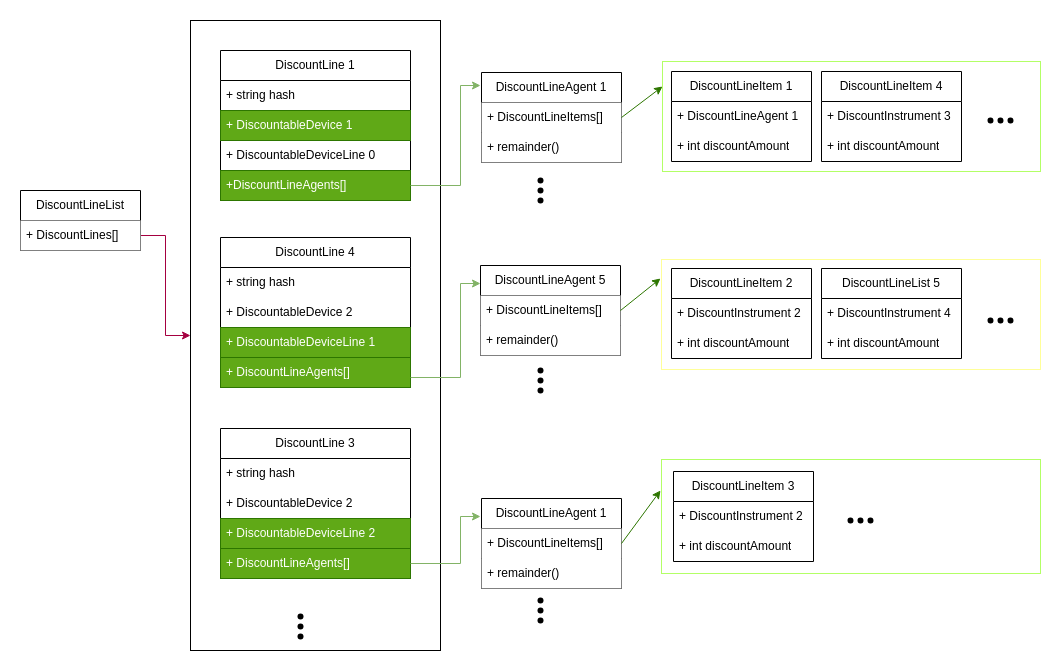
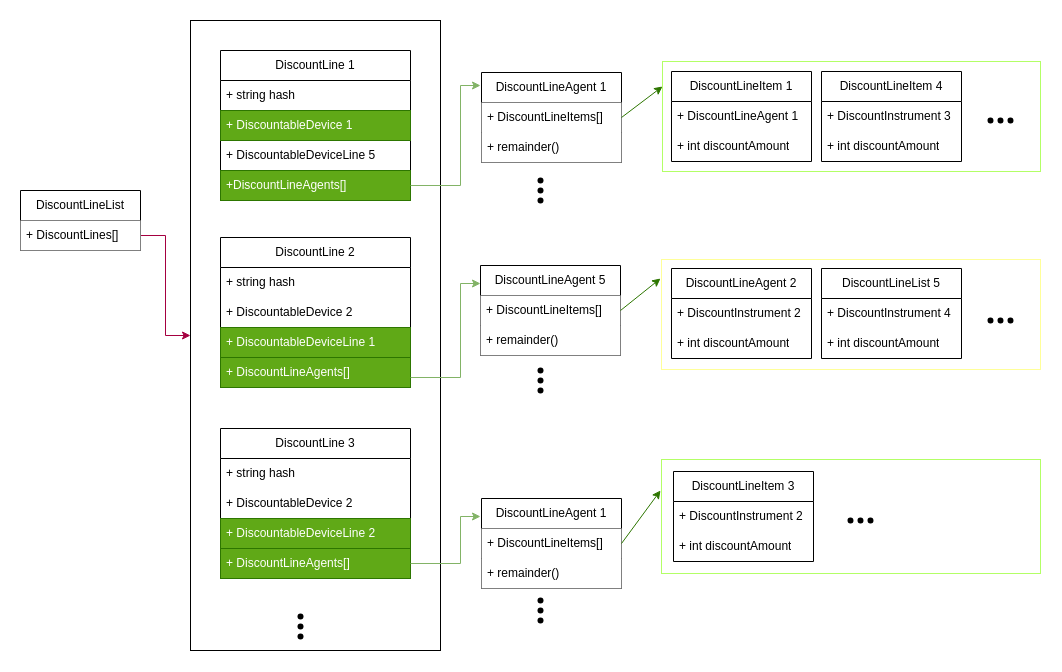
node "+ DiscountableDeviceLine 0": label "+ DiscountableDeviceLine 0" -> "+ DiscountableDeviceLine 5"
node "DiscountLine 4": label "DiscountLine 4" -> "DiscountLine 2"
node "DiscountLineItem 2": label "DiscountLineItem 2" -> "DiscountLineAgent 2"
